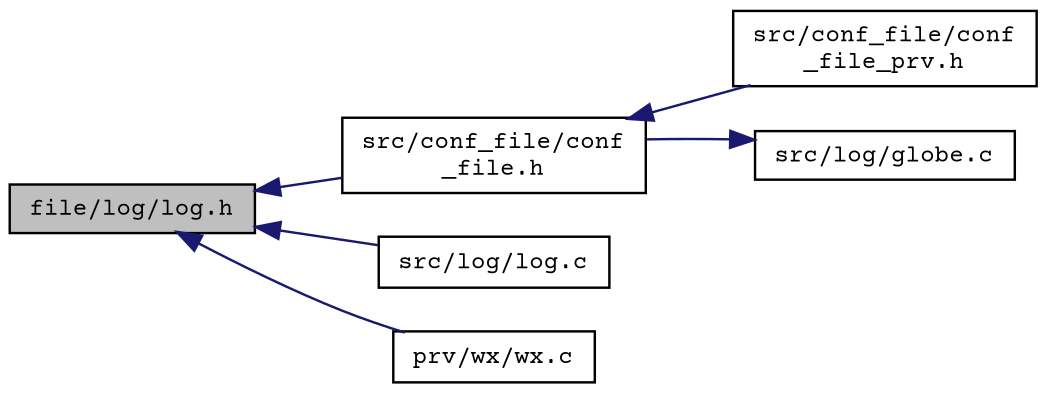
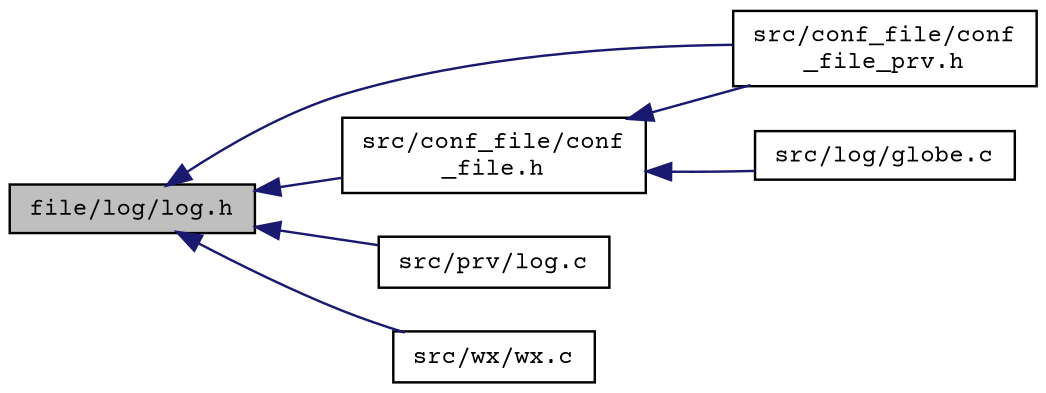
edge "src/conf_file/conf _file_prv.h" -> "file/log/log.h": added
edge "src/conf_file/conf _file.h" -> "src/log/globe.c": reversed
node "src/log/log.c": label "src/log/log.c" -> "src/prv/log.c"
node "prv/wx/wx.c": label "prv/wx/wx.c" -> "src/wx/wx.c"
